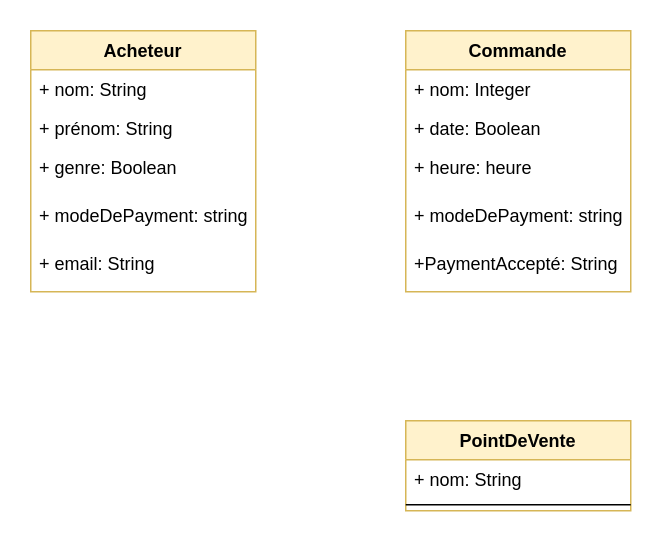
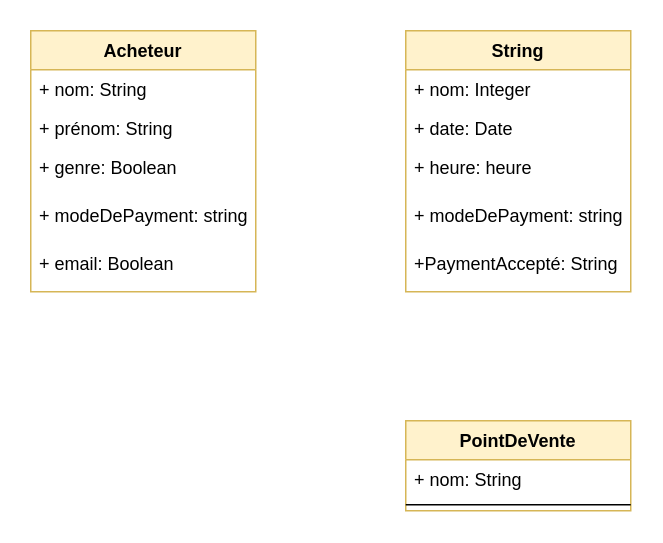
node "Commande": label "Commande" -> "String"
node "+ date: Boolean": label "+ date: Boolean" -> "+ date: Date"
node "+ email: String": label "+ email: String" -> "+ email: Boolean"
